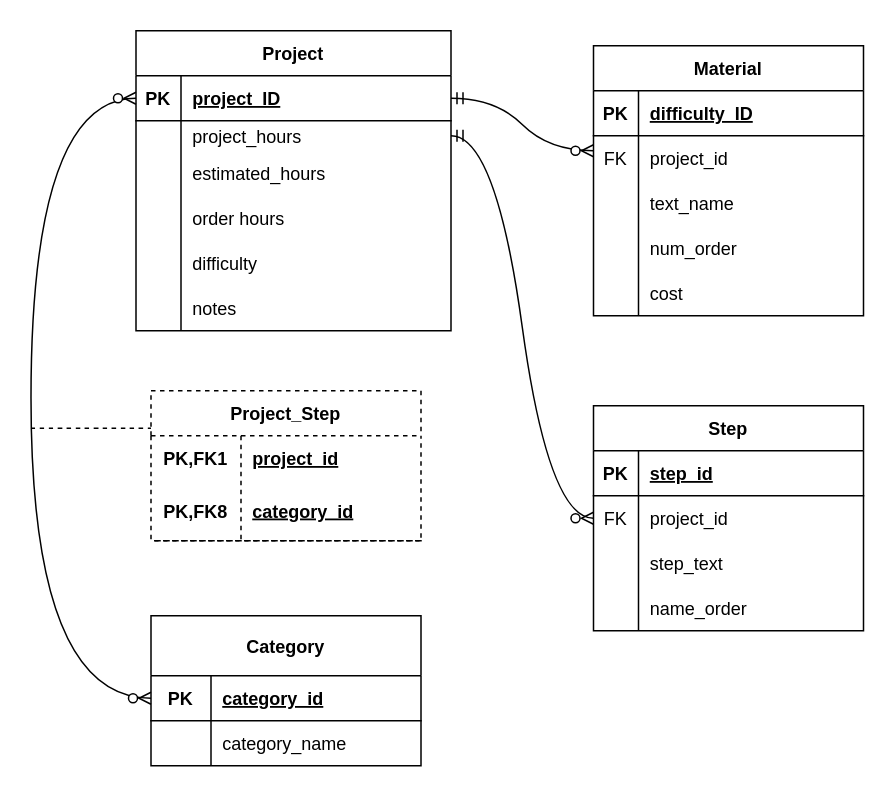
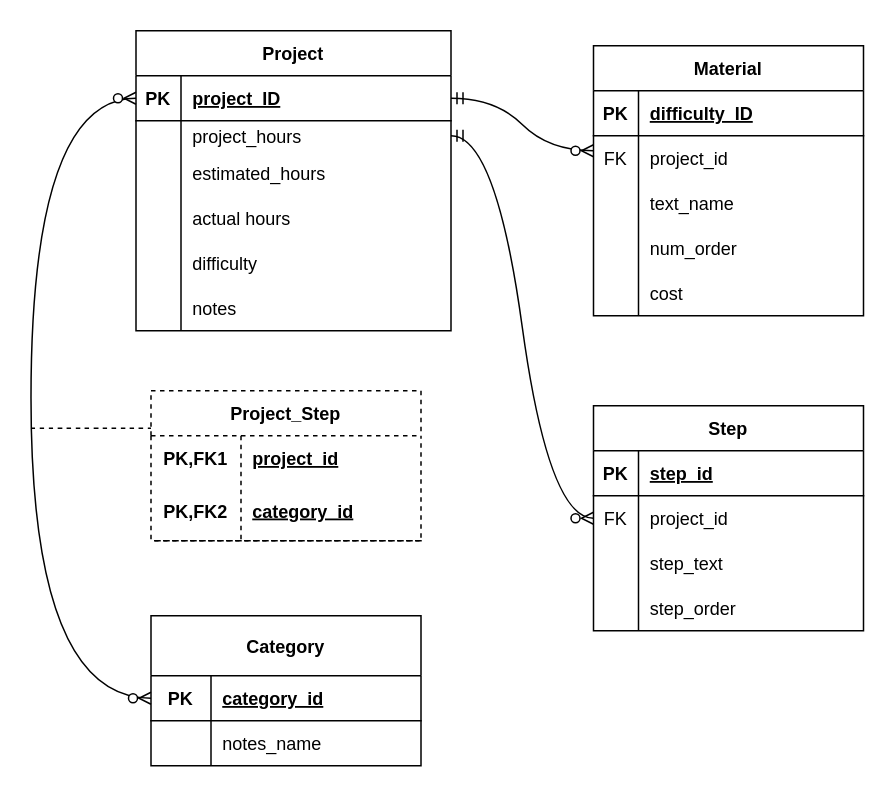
node "order hours": label "order hours" -> "actual hours"
node "PK,FK8": label "PK,FK8" -> "PK,FK2"
node "name_order": label "name_order" -> "step_order"
node "category_name": label "category_name" -> "notes_name"
